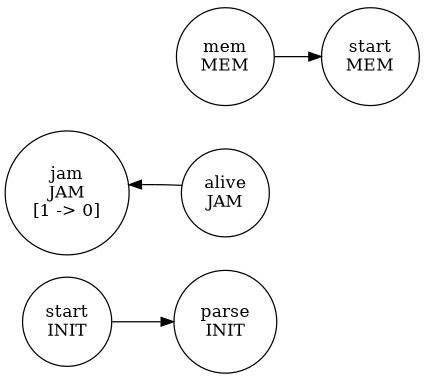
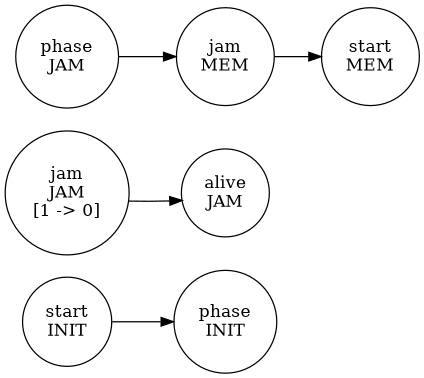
node "phase JAM": added
node "mem MEM": label "mem MEM" -> "jam MEM"
edge "alive JAM" -> "jam JAM [1 -> 0]": reversed
node "parse INIT": label "parse INIT" -> "phase INIT"
